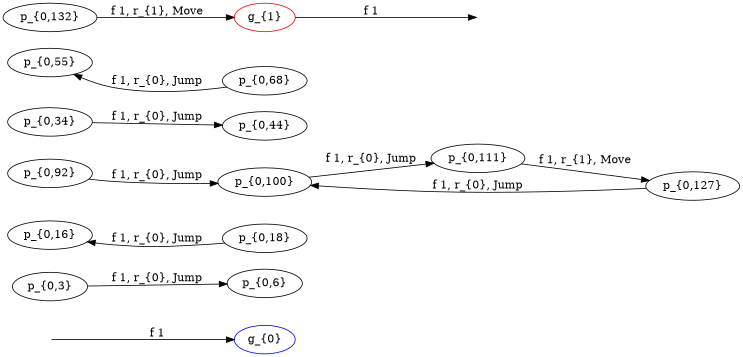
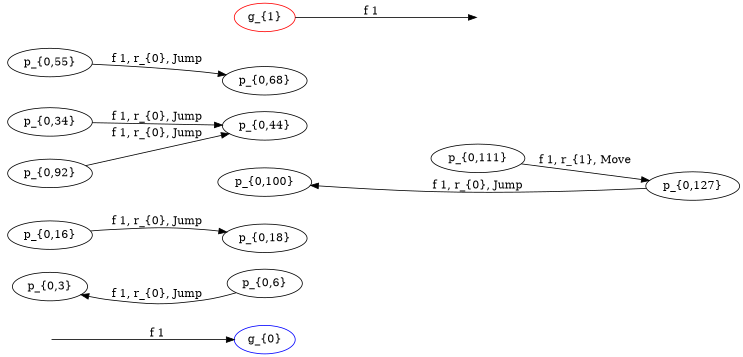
node "p_{0,132}": removed
edge "p_{0,68}" -> "p_{0,55}": reversed
edge "p_{0,100}" -> "p_{0,111}": removed, label "f 1, r_{0}, Jump"
edge "p_{0,92}" -> "p_{0,100}": now "p_{0,92}" -> "p_{0,44}"
edge "p_{0,18}" -> "p_{0,16}": reversed
edge "p_{0,3}" -> "p_{0,6}": reversed
